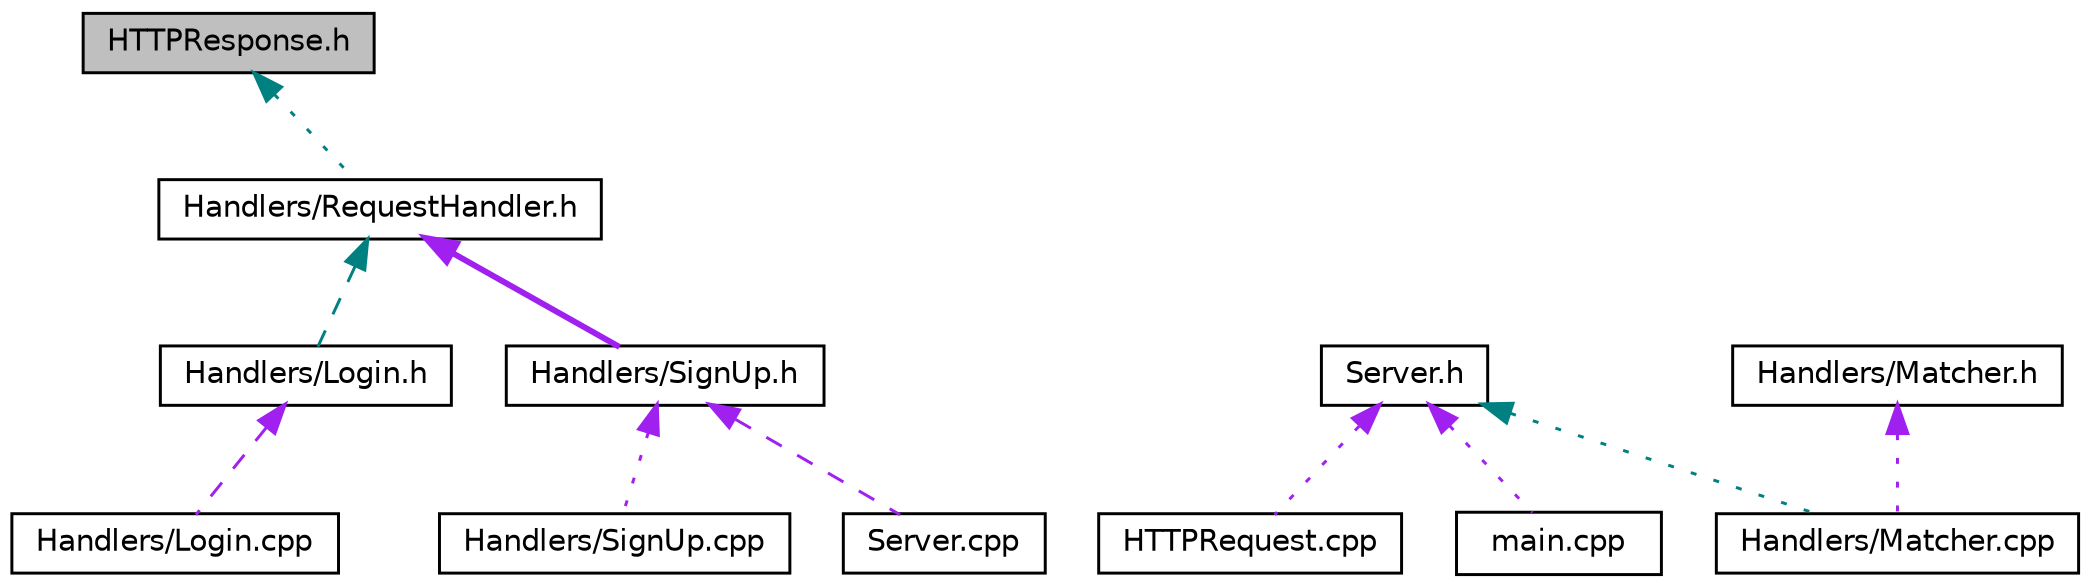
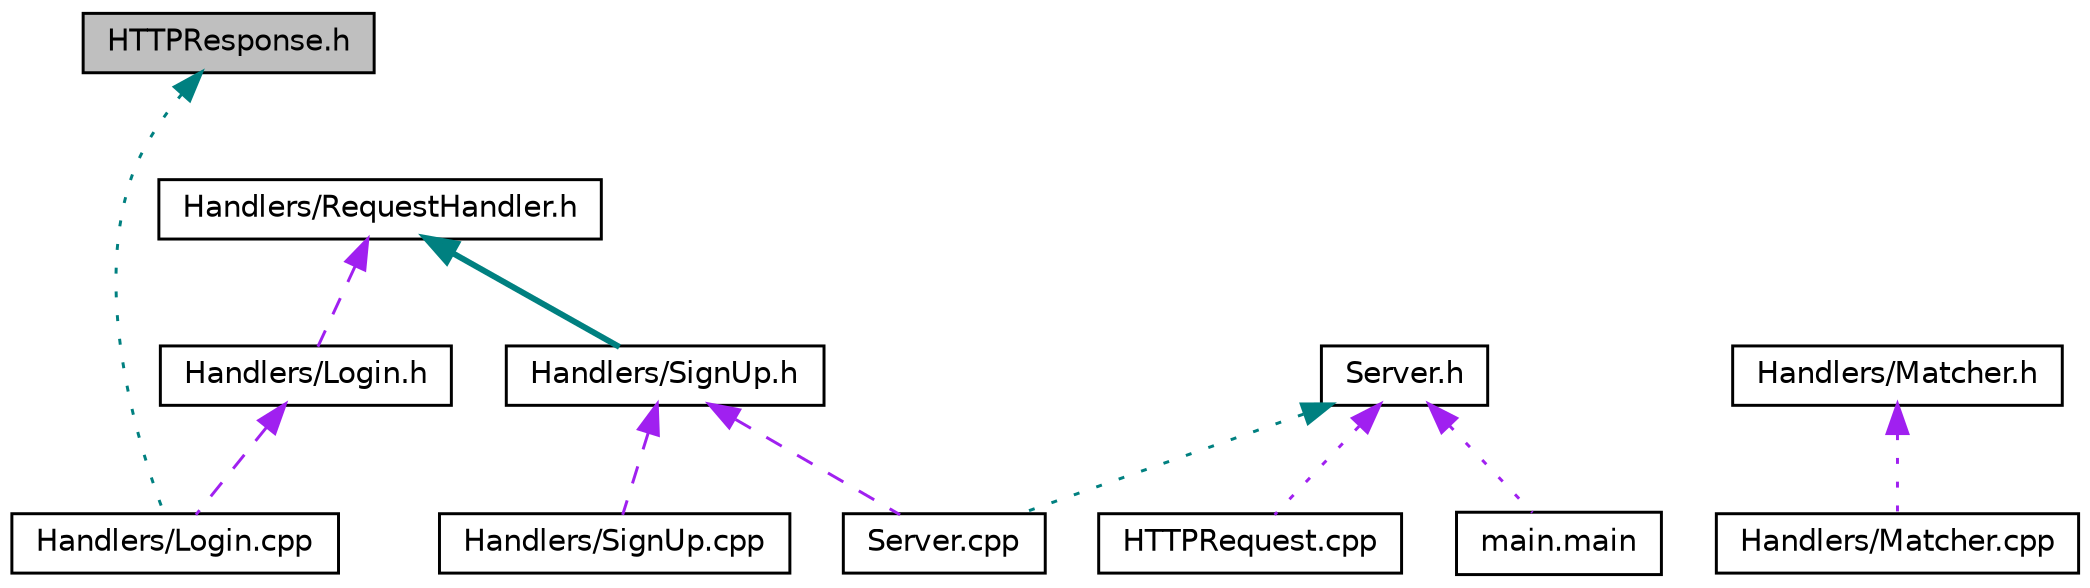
edge "Handlers/RequestHandler.h" -> "HTTPResponse.h": now "Handlers/Login.cpp" -> "HTTPResponse.h"
edge "Handlers/SignUp.h" -> "Handlers/RequestHandler.h": color purple -> teal
edge "Handlers/Login.h" -> "Handlers/RequestHandler.h": color teal -> purple
edge "Handlers/Matcher.cpp" -> "Server.h": now "Server.cpp" -> "Server.h"
edge "Handlers/SignUp.cpp" -> "Handlers/SignUp.h": style dotted -> dashed
node "main.cpp": label "main.cpp" -> "main.main"
